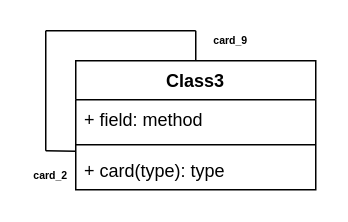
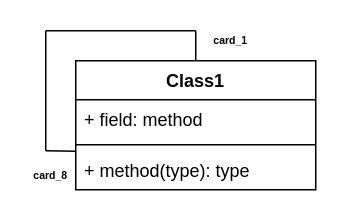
node "card_9": label "card_9" -> "card_1"
node "Class3": label "Class3" -> "Class1"
node "+ card(type): type": label "+ card(type): type" -> "+ method(type): type"
node "card_2": label "card_2" -> "card_8"
